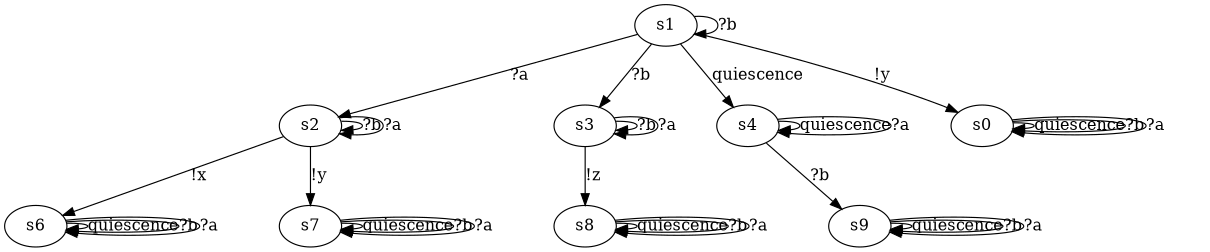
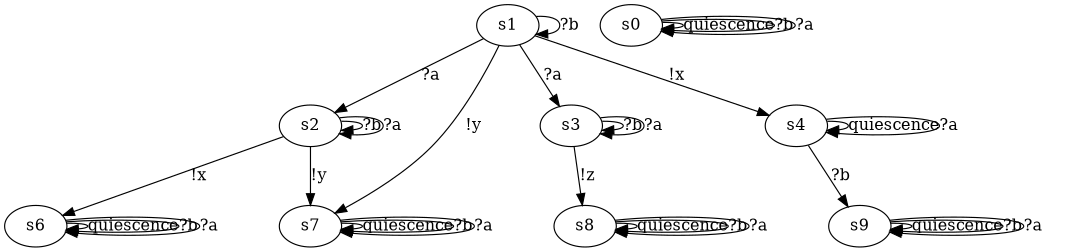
edge "s1" -> "s0": now "s1" -> "s7"
edge "s1" -> "s3": label "?b" -> "?a"
edge "s1" -> "s4": label "quiescence" -> "!x"
